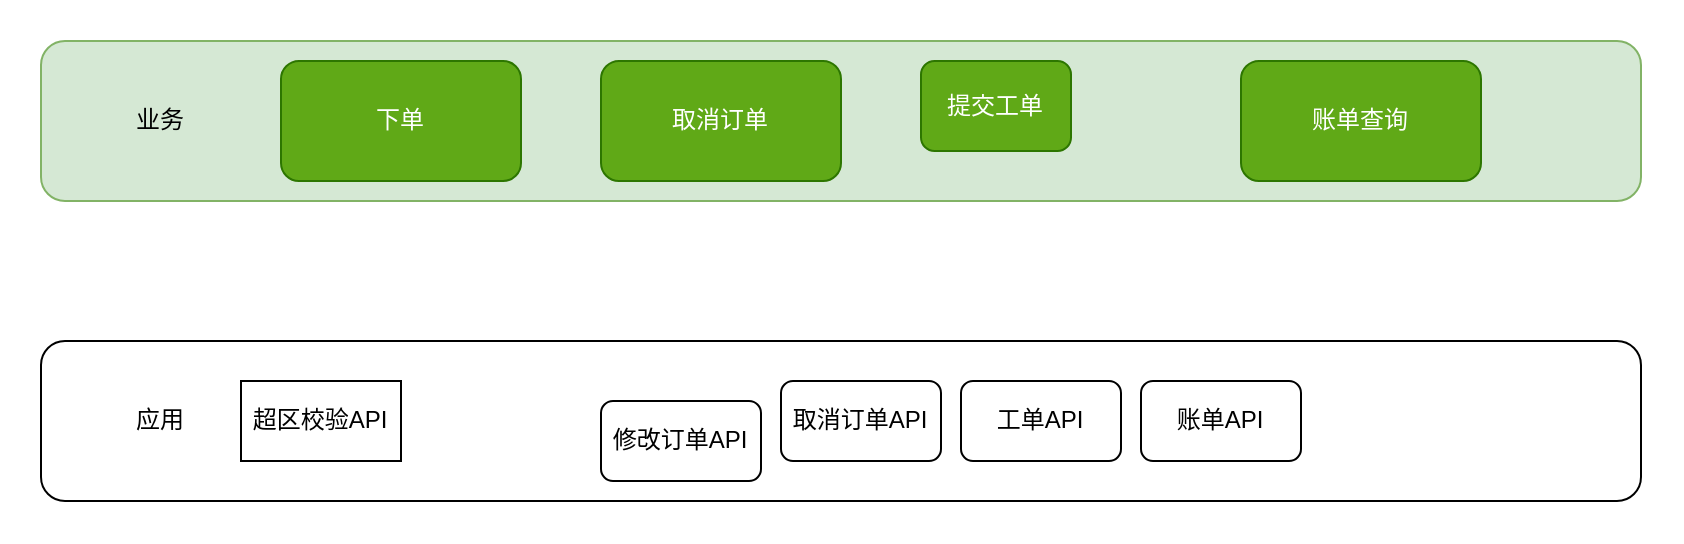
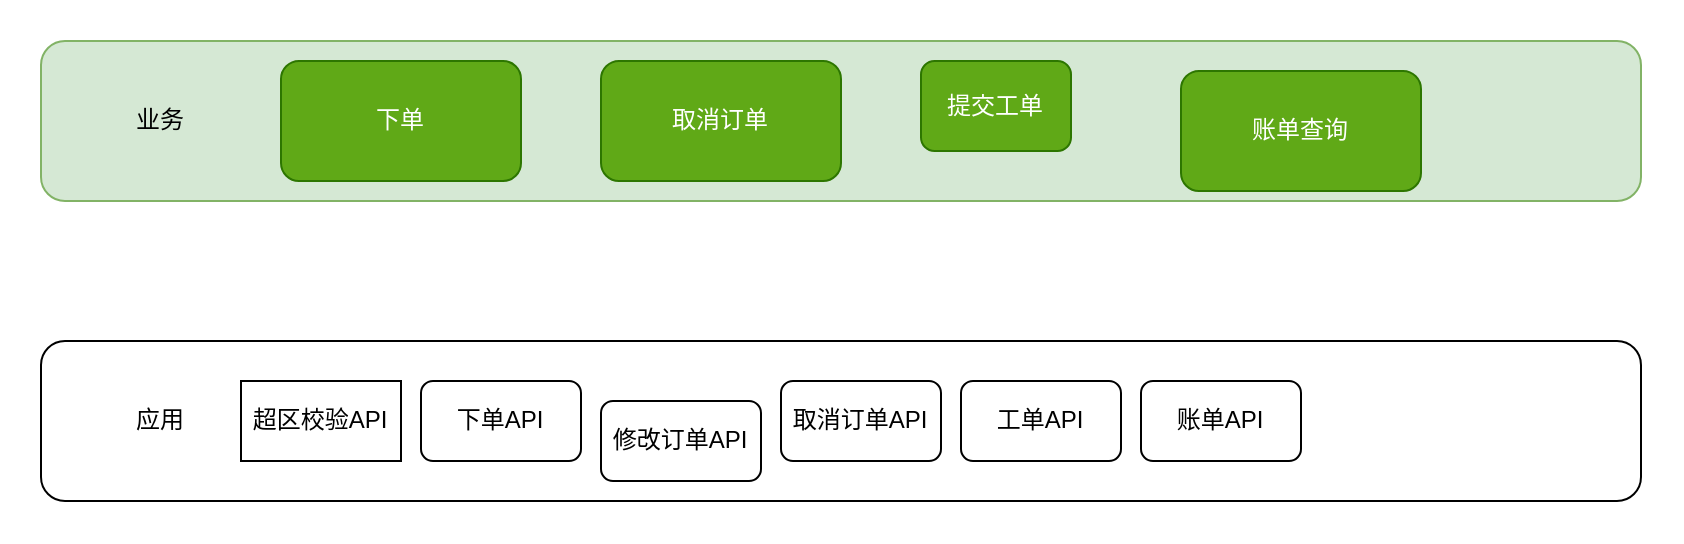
node "账单查询": moved (1361, 121) -> (1301, 131)
node "下单API": added
